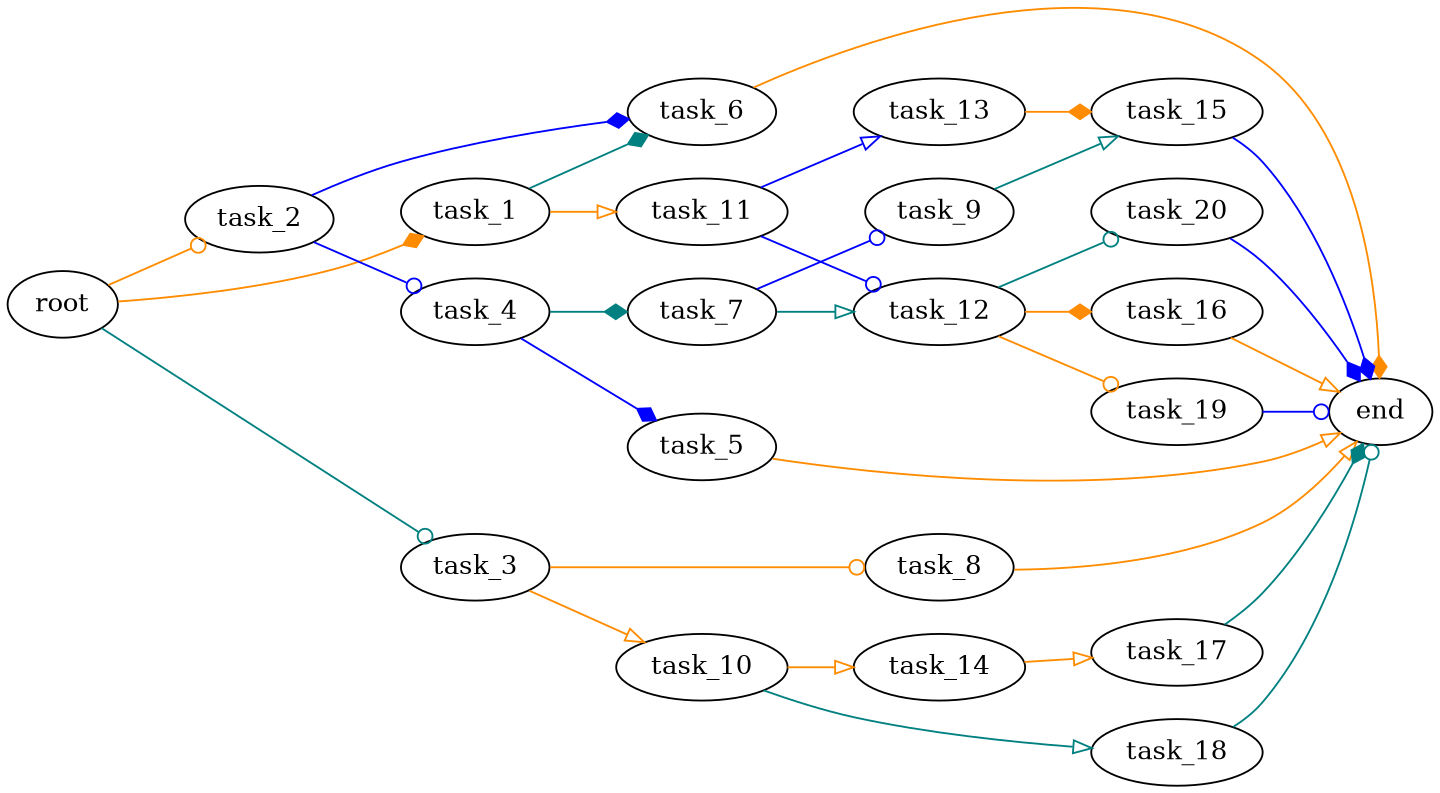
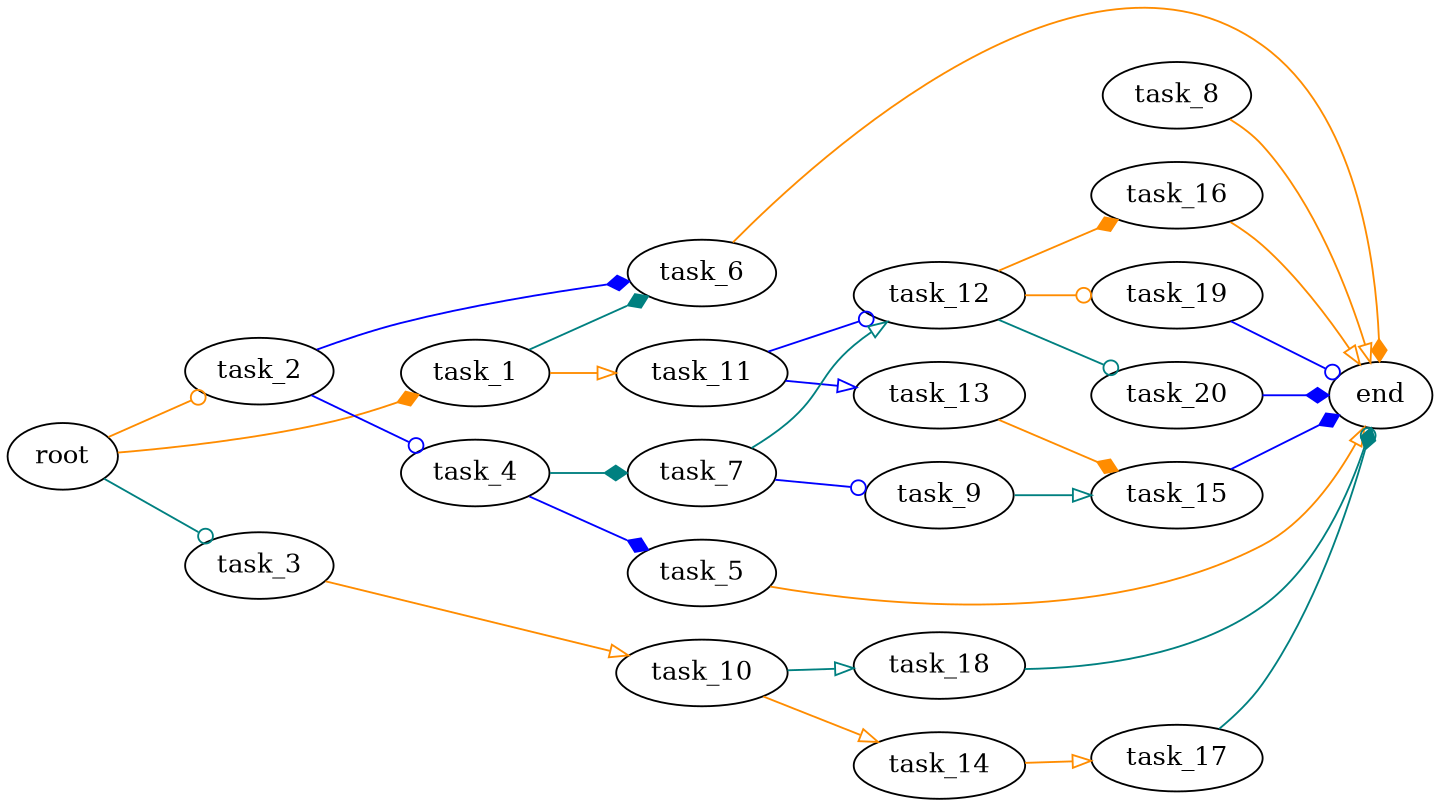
edge "task_3" -> "task_8": removed
